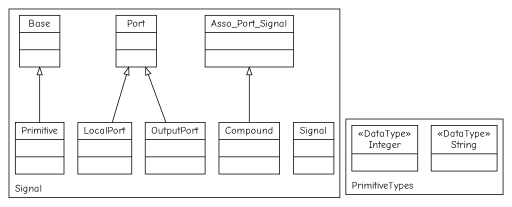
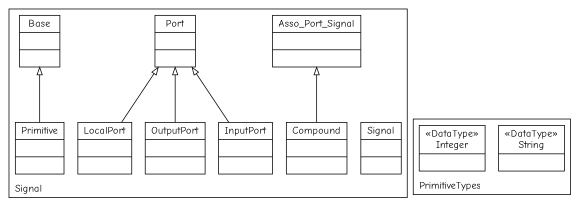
node "InputPort": added
